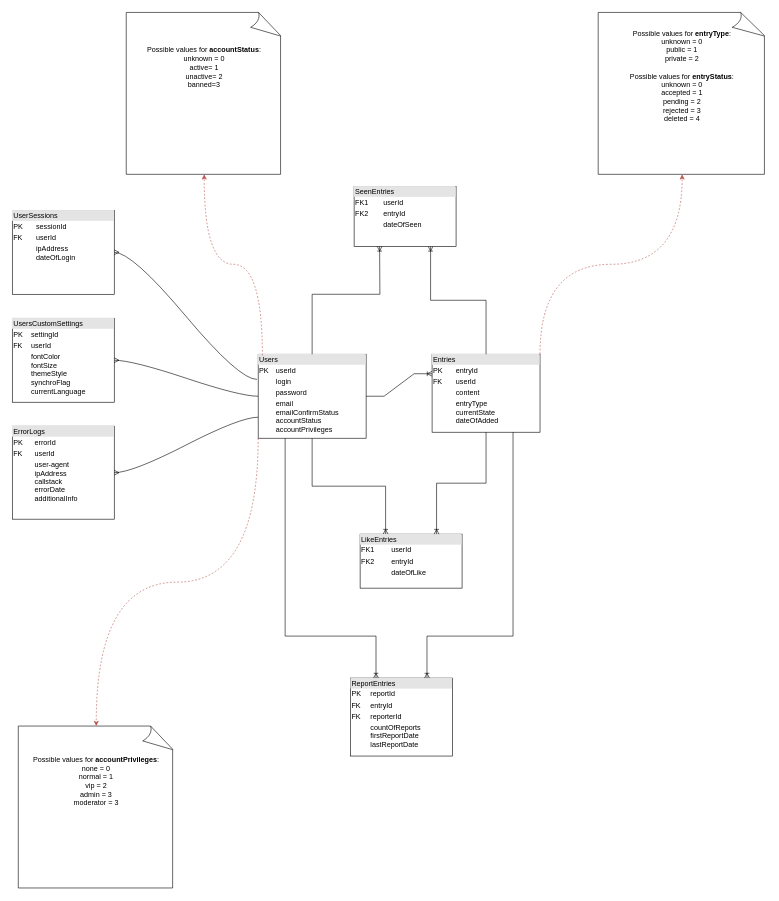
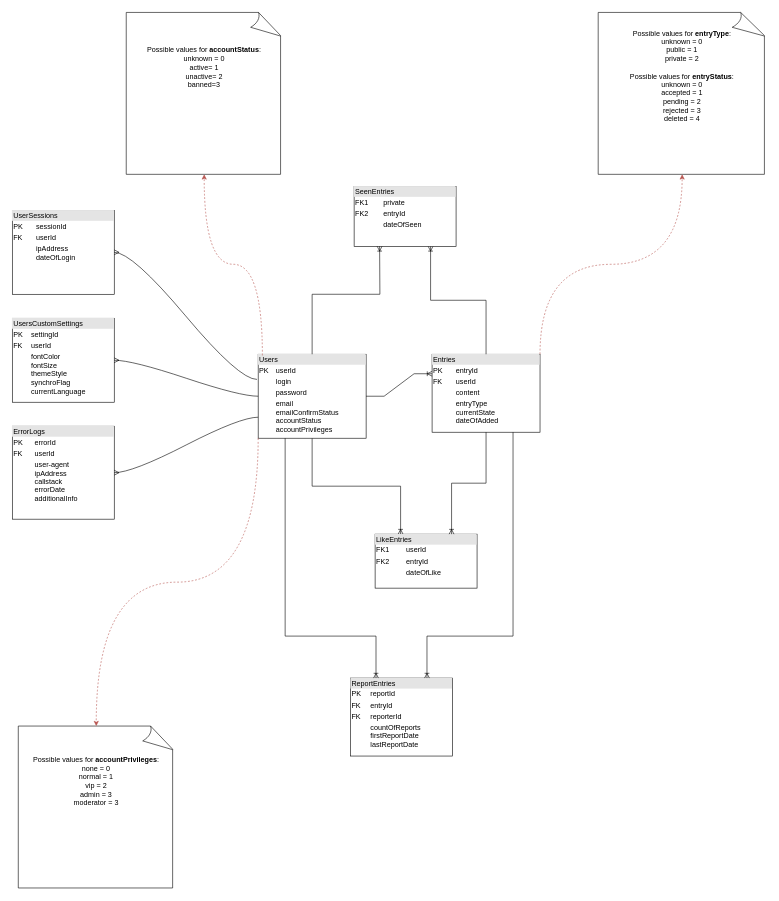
node "SeenEntries FK1 userId FK2 entryId dateOfSeen": label "SeenEntries FK1 userId FK2 entryId dateOfSeen" -> "SeenEntries FK1 private FK2 entryId dateOfSeen"
node "LikeEntries FK1 userId FK2 entryId dateOfLike": moved (411, 561) -> (426, 561)
